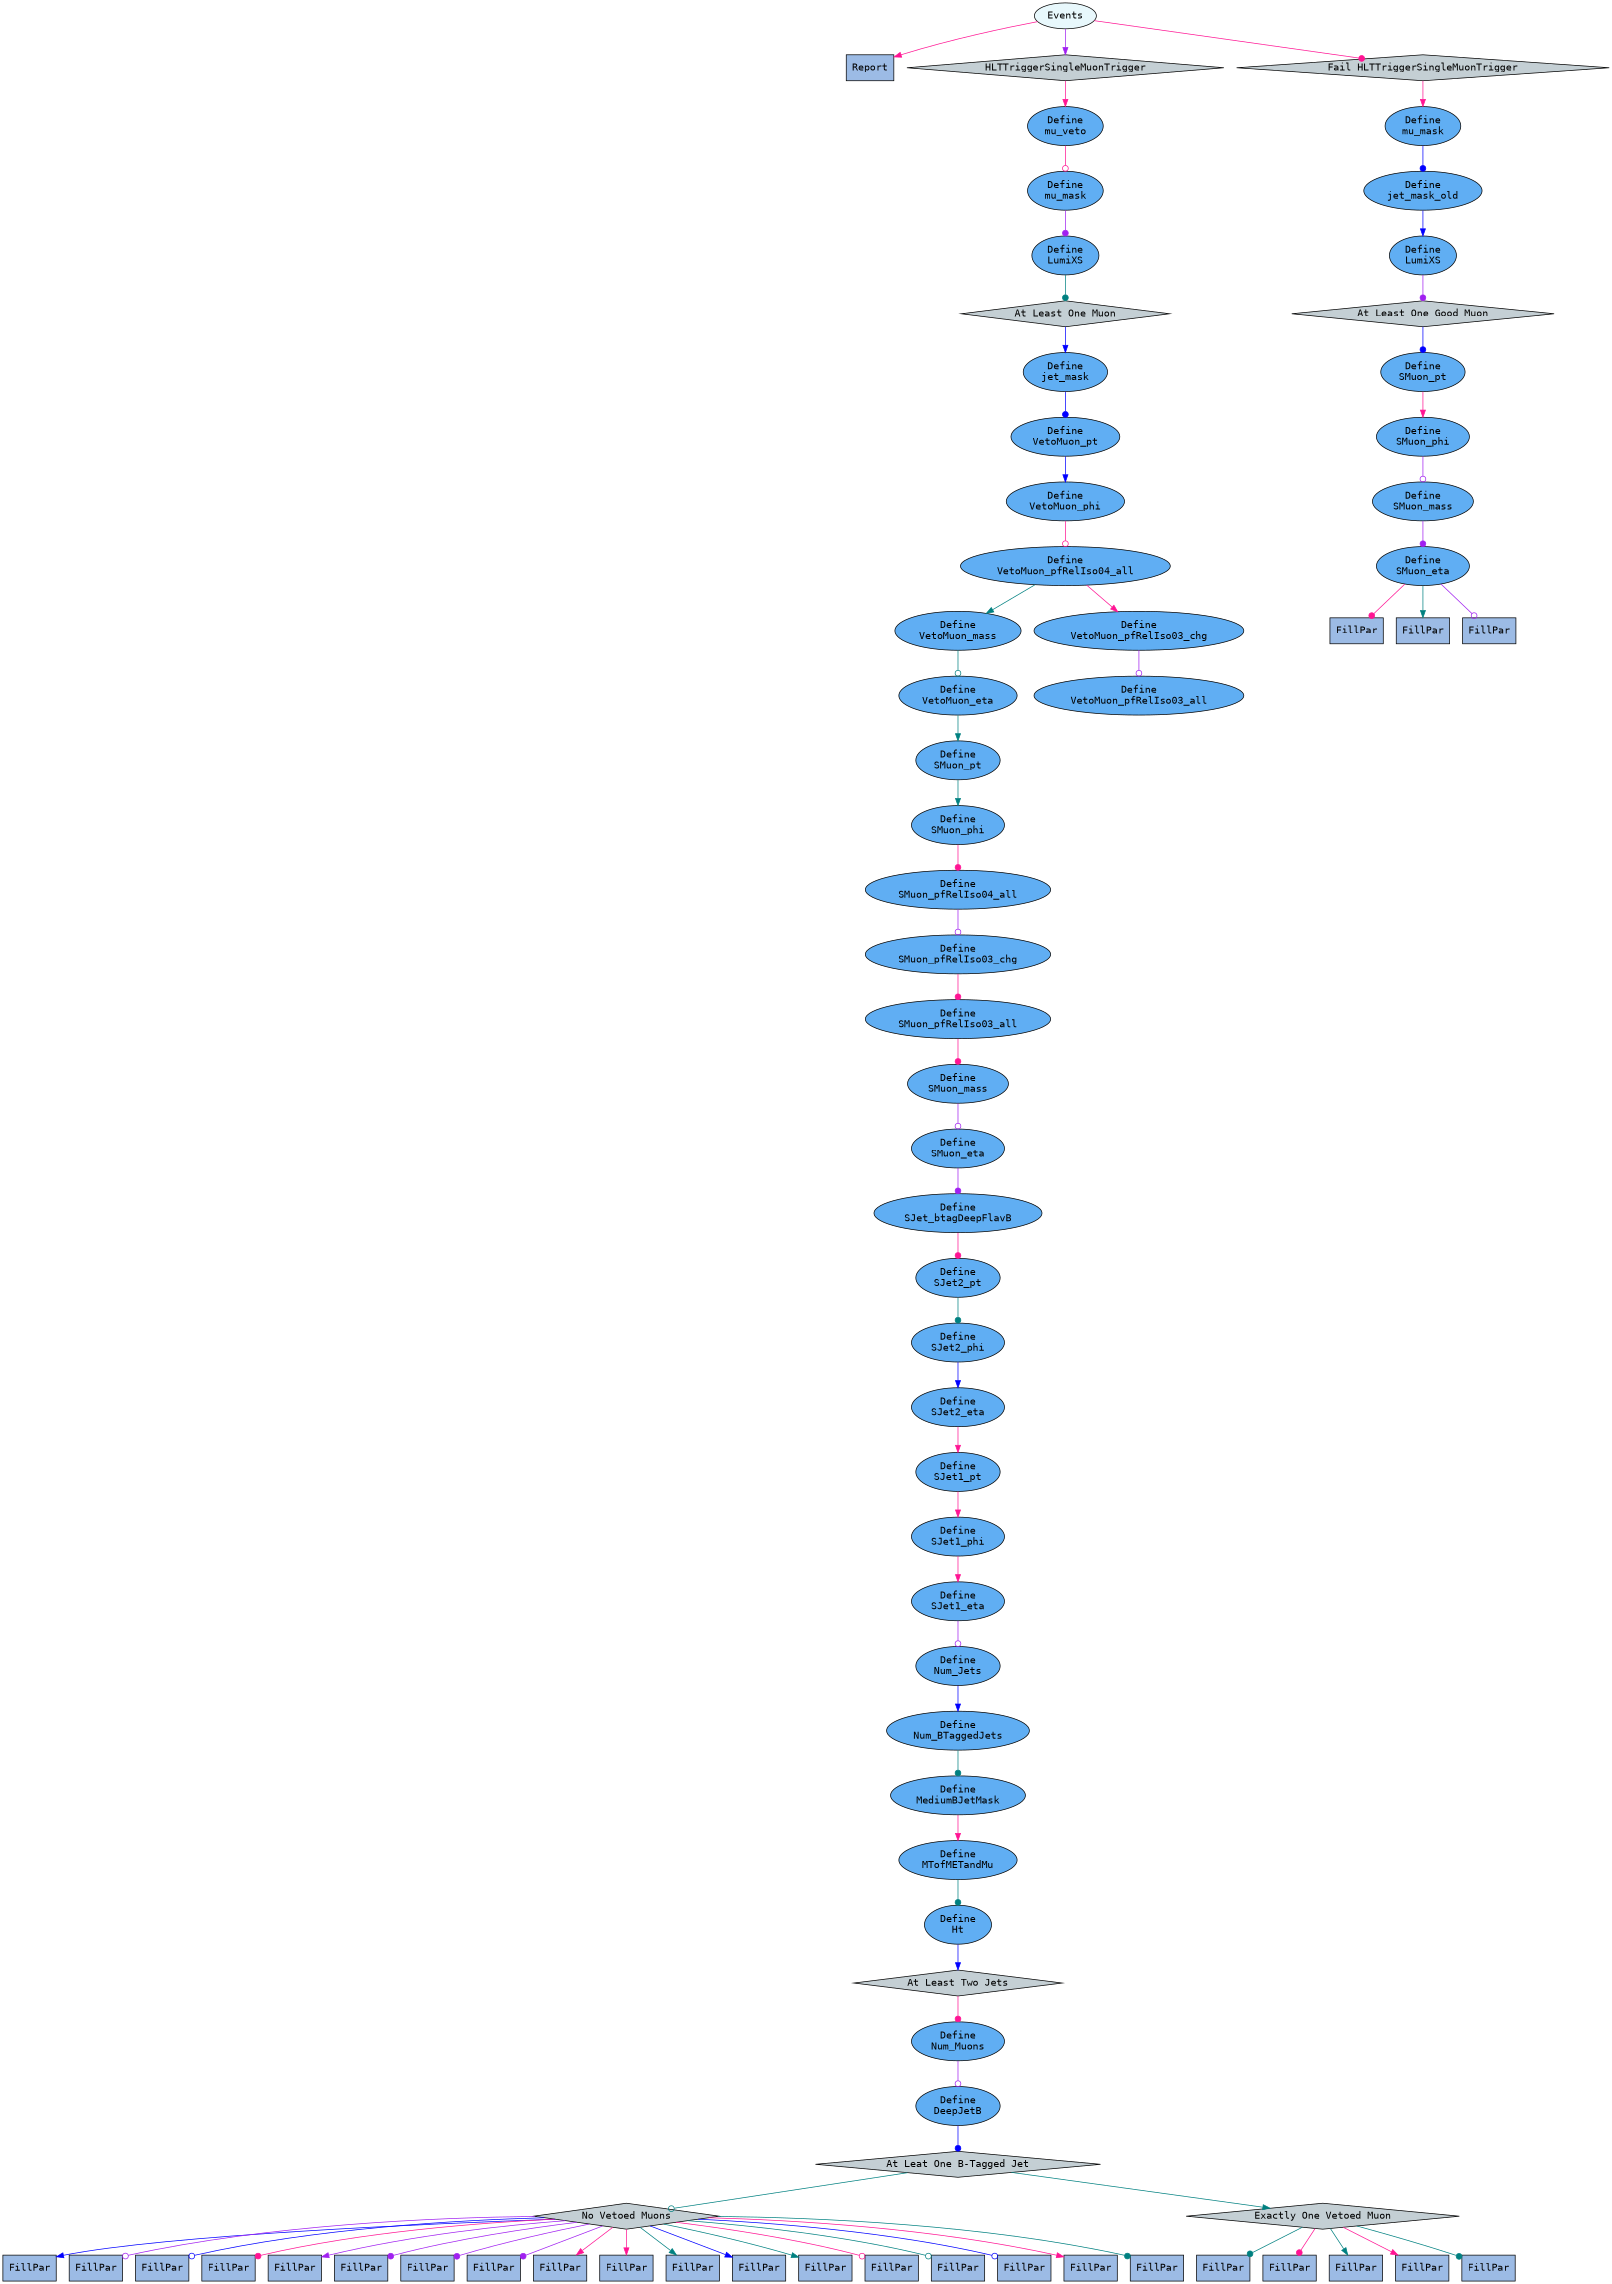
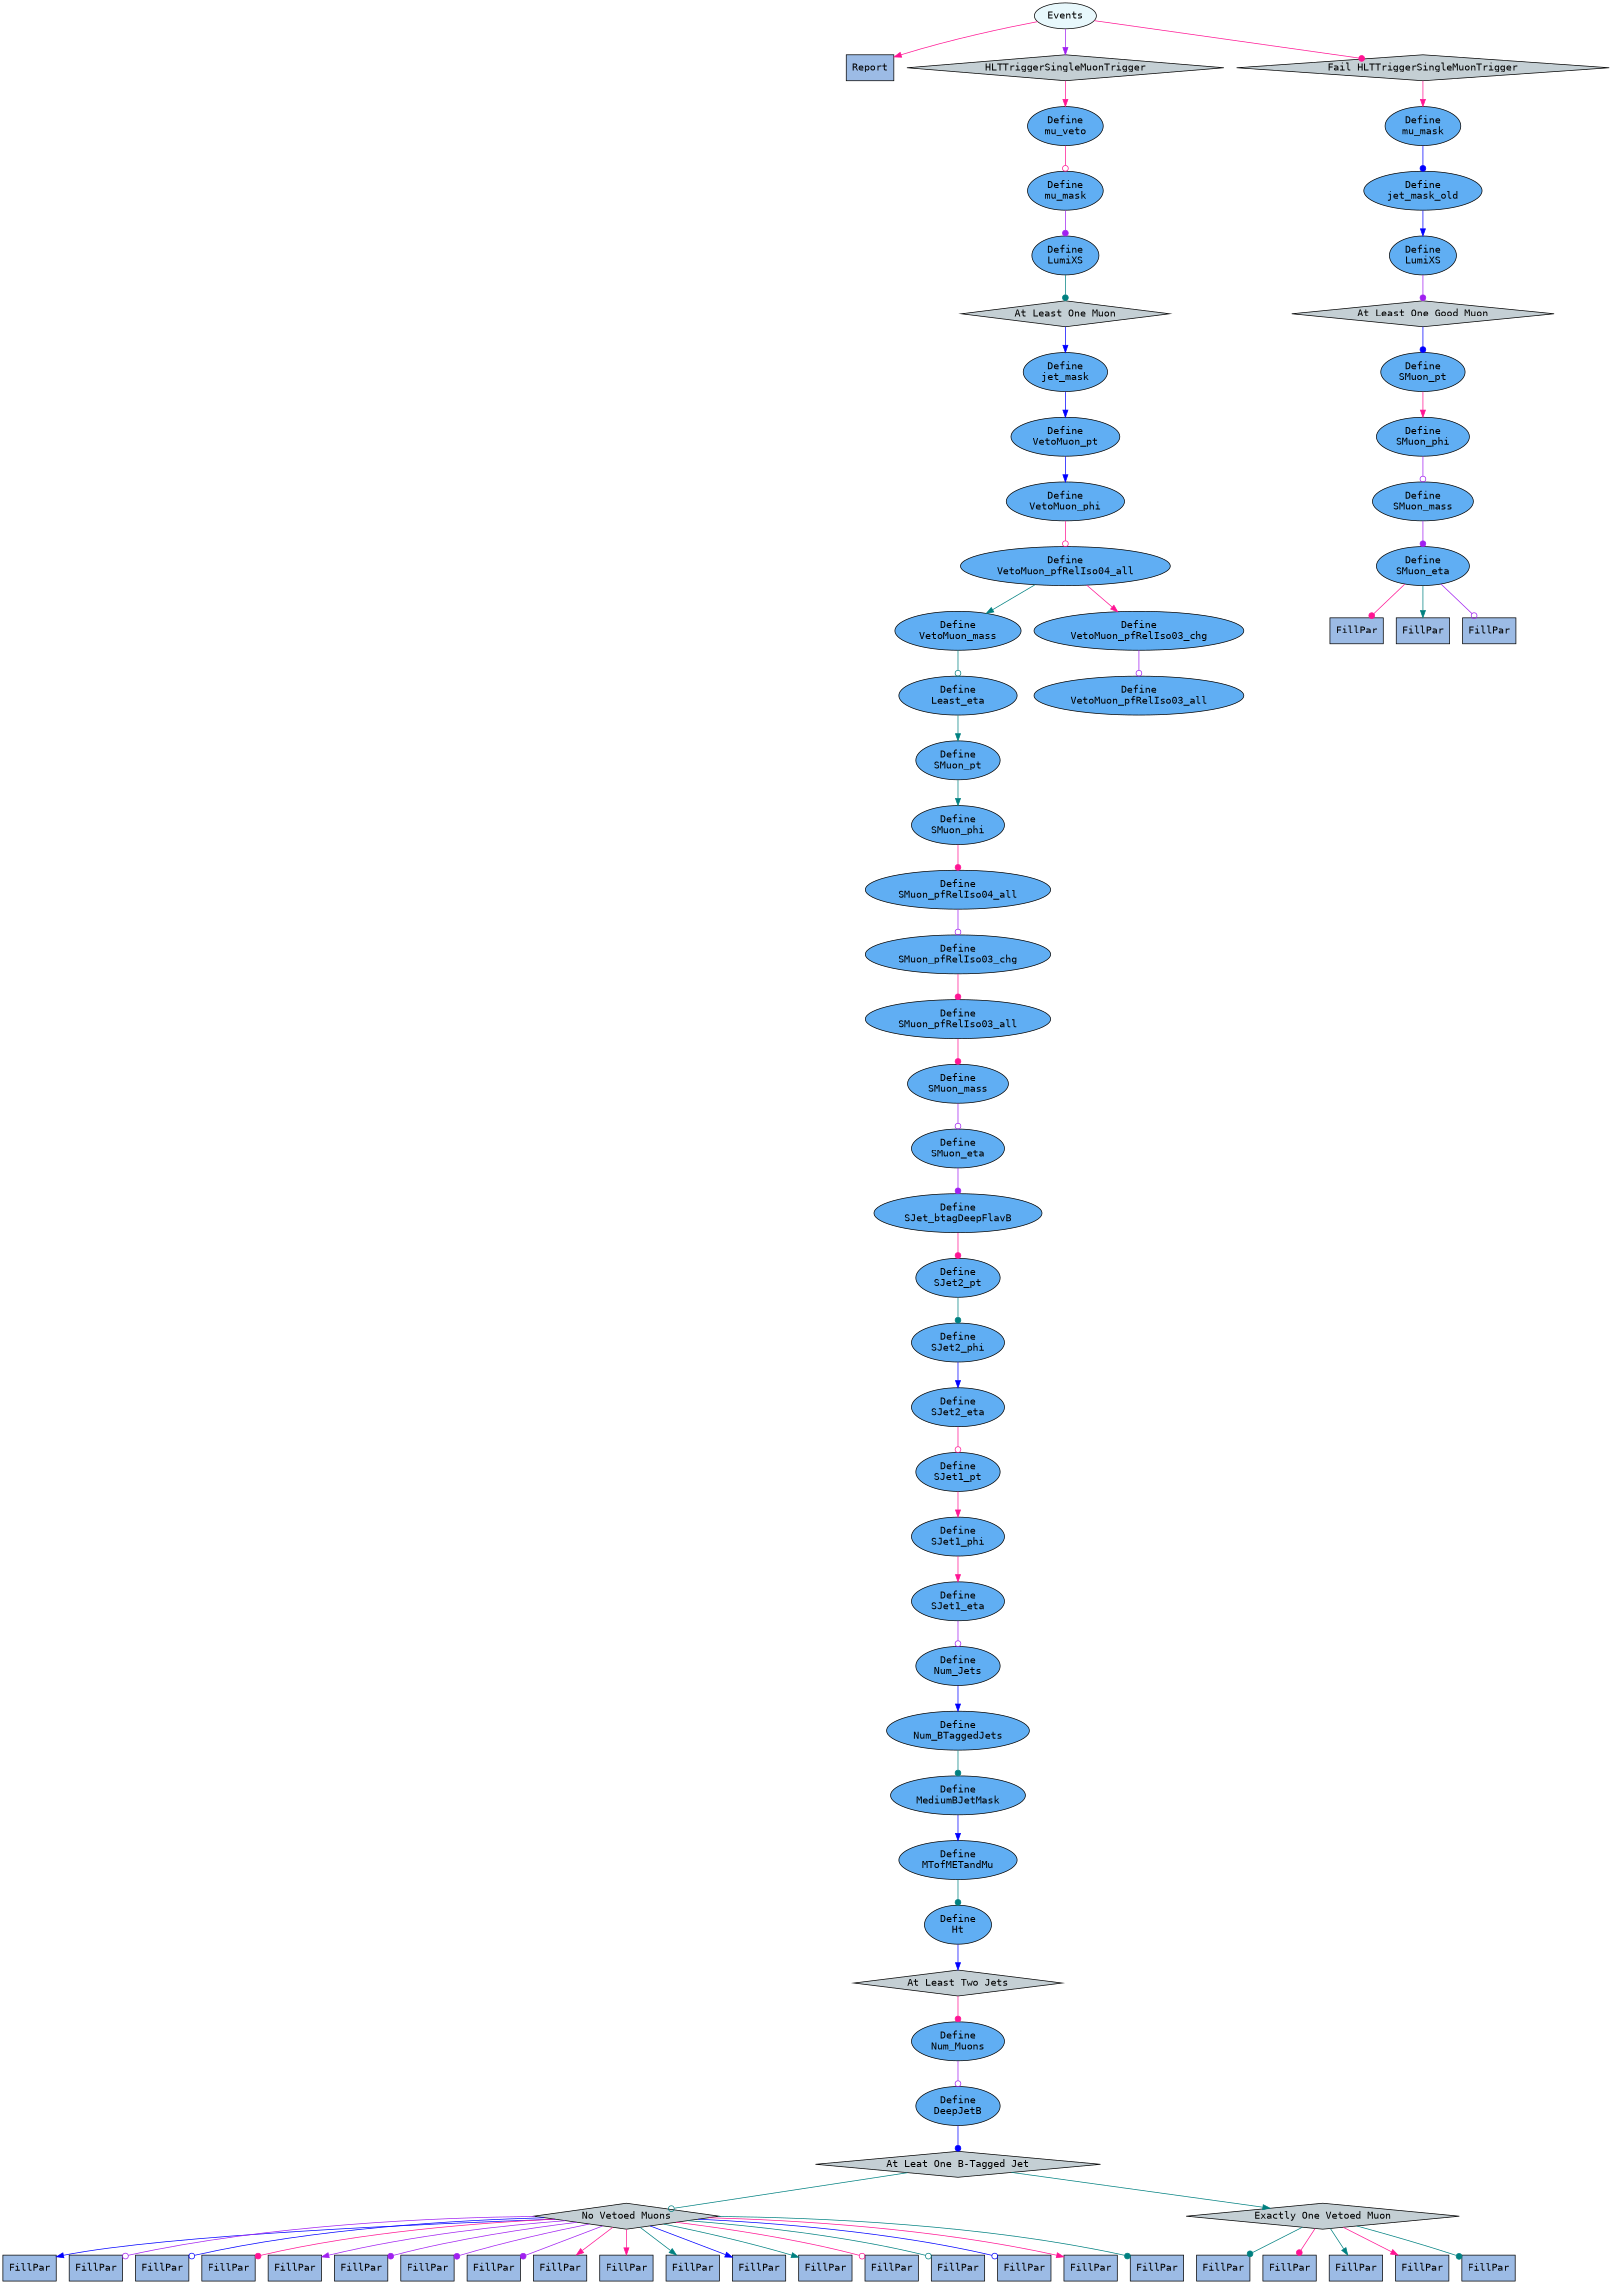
edge "Define jet_mask" -> "Define VetoMuon_pt": arrowhead dot -> normal
node "Define VetoMuon_eta": label "Define VetoMuon_eta" -> "Define Least_eta"
edge "Define SJet2_eta" -> "Define SJet1_pt": arrowhead normal -> odot
edge "Define MediumBJetMask" -> "Define MTofMETandMu": color deeppink -> blue
